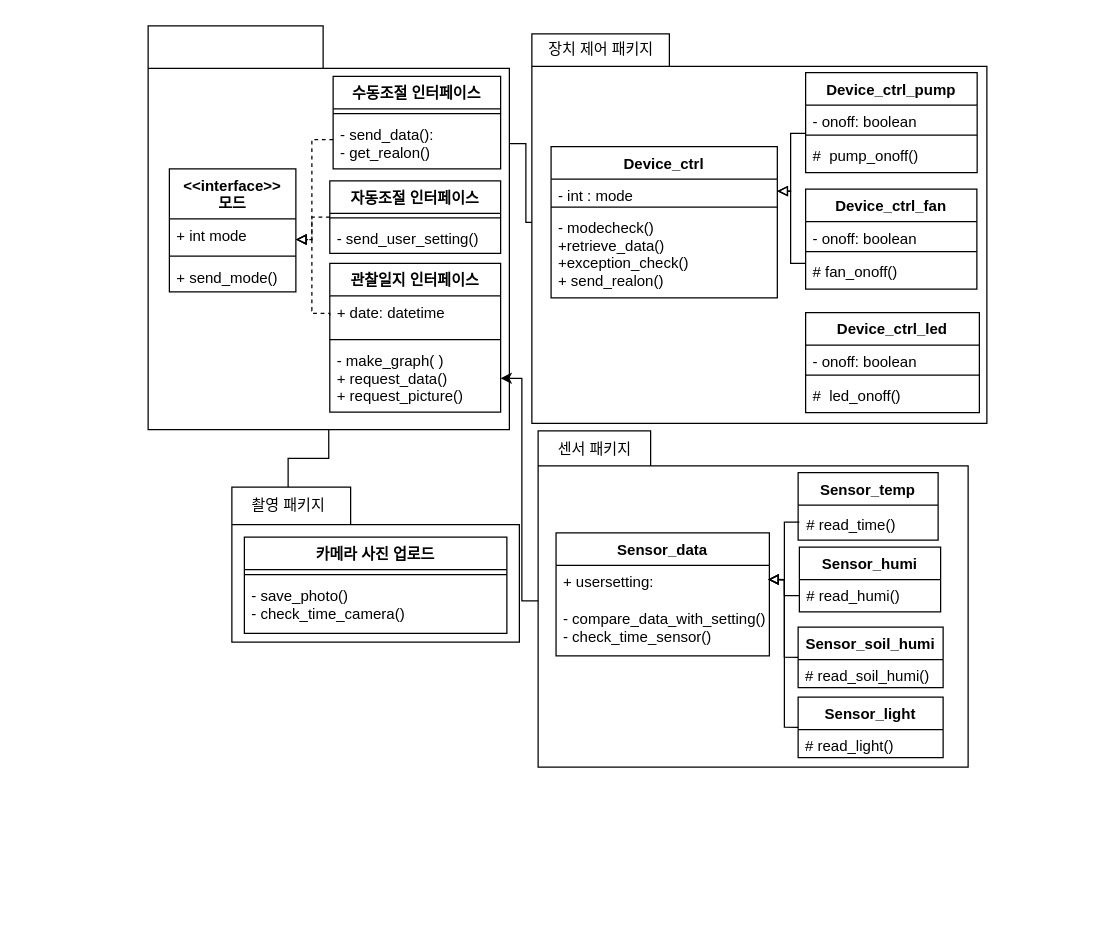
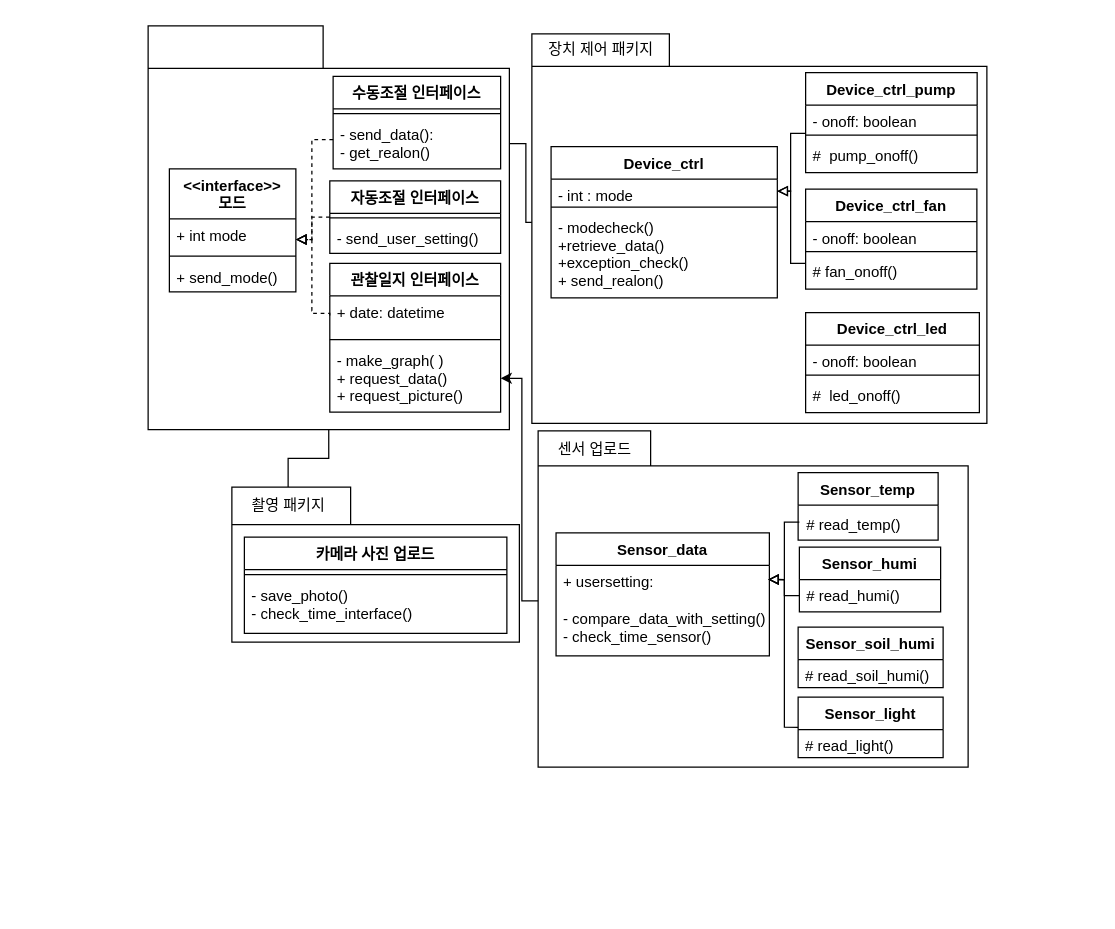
node "센서 패키지": label "센서 패키지" -> "센서 업로드"
node "# read_time()": label "# read_time()" -> "# read_temp()"
node "- save_photo() - check_time_camera()": label "- save_photo() - check_time_camera()" -> "- save_photo() - check_time_interface()"
edge "Sensor_soil_humi" -> "+ usersetting:": removed
